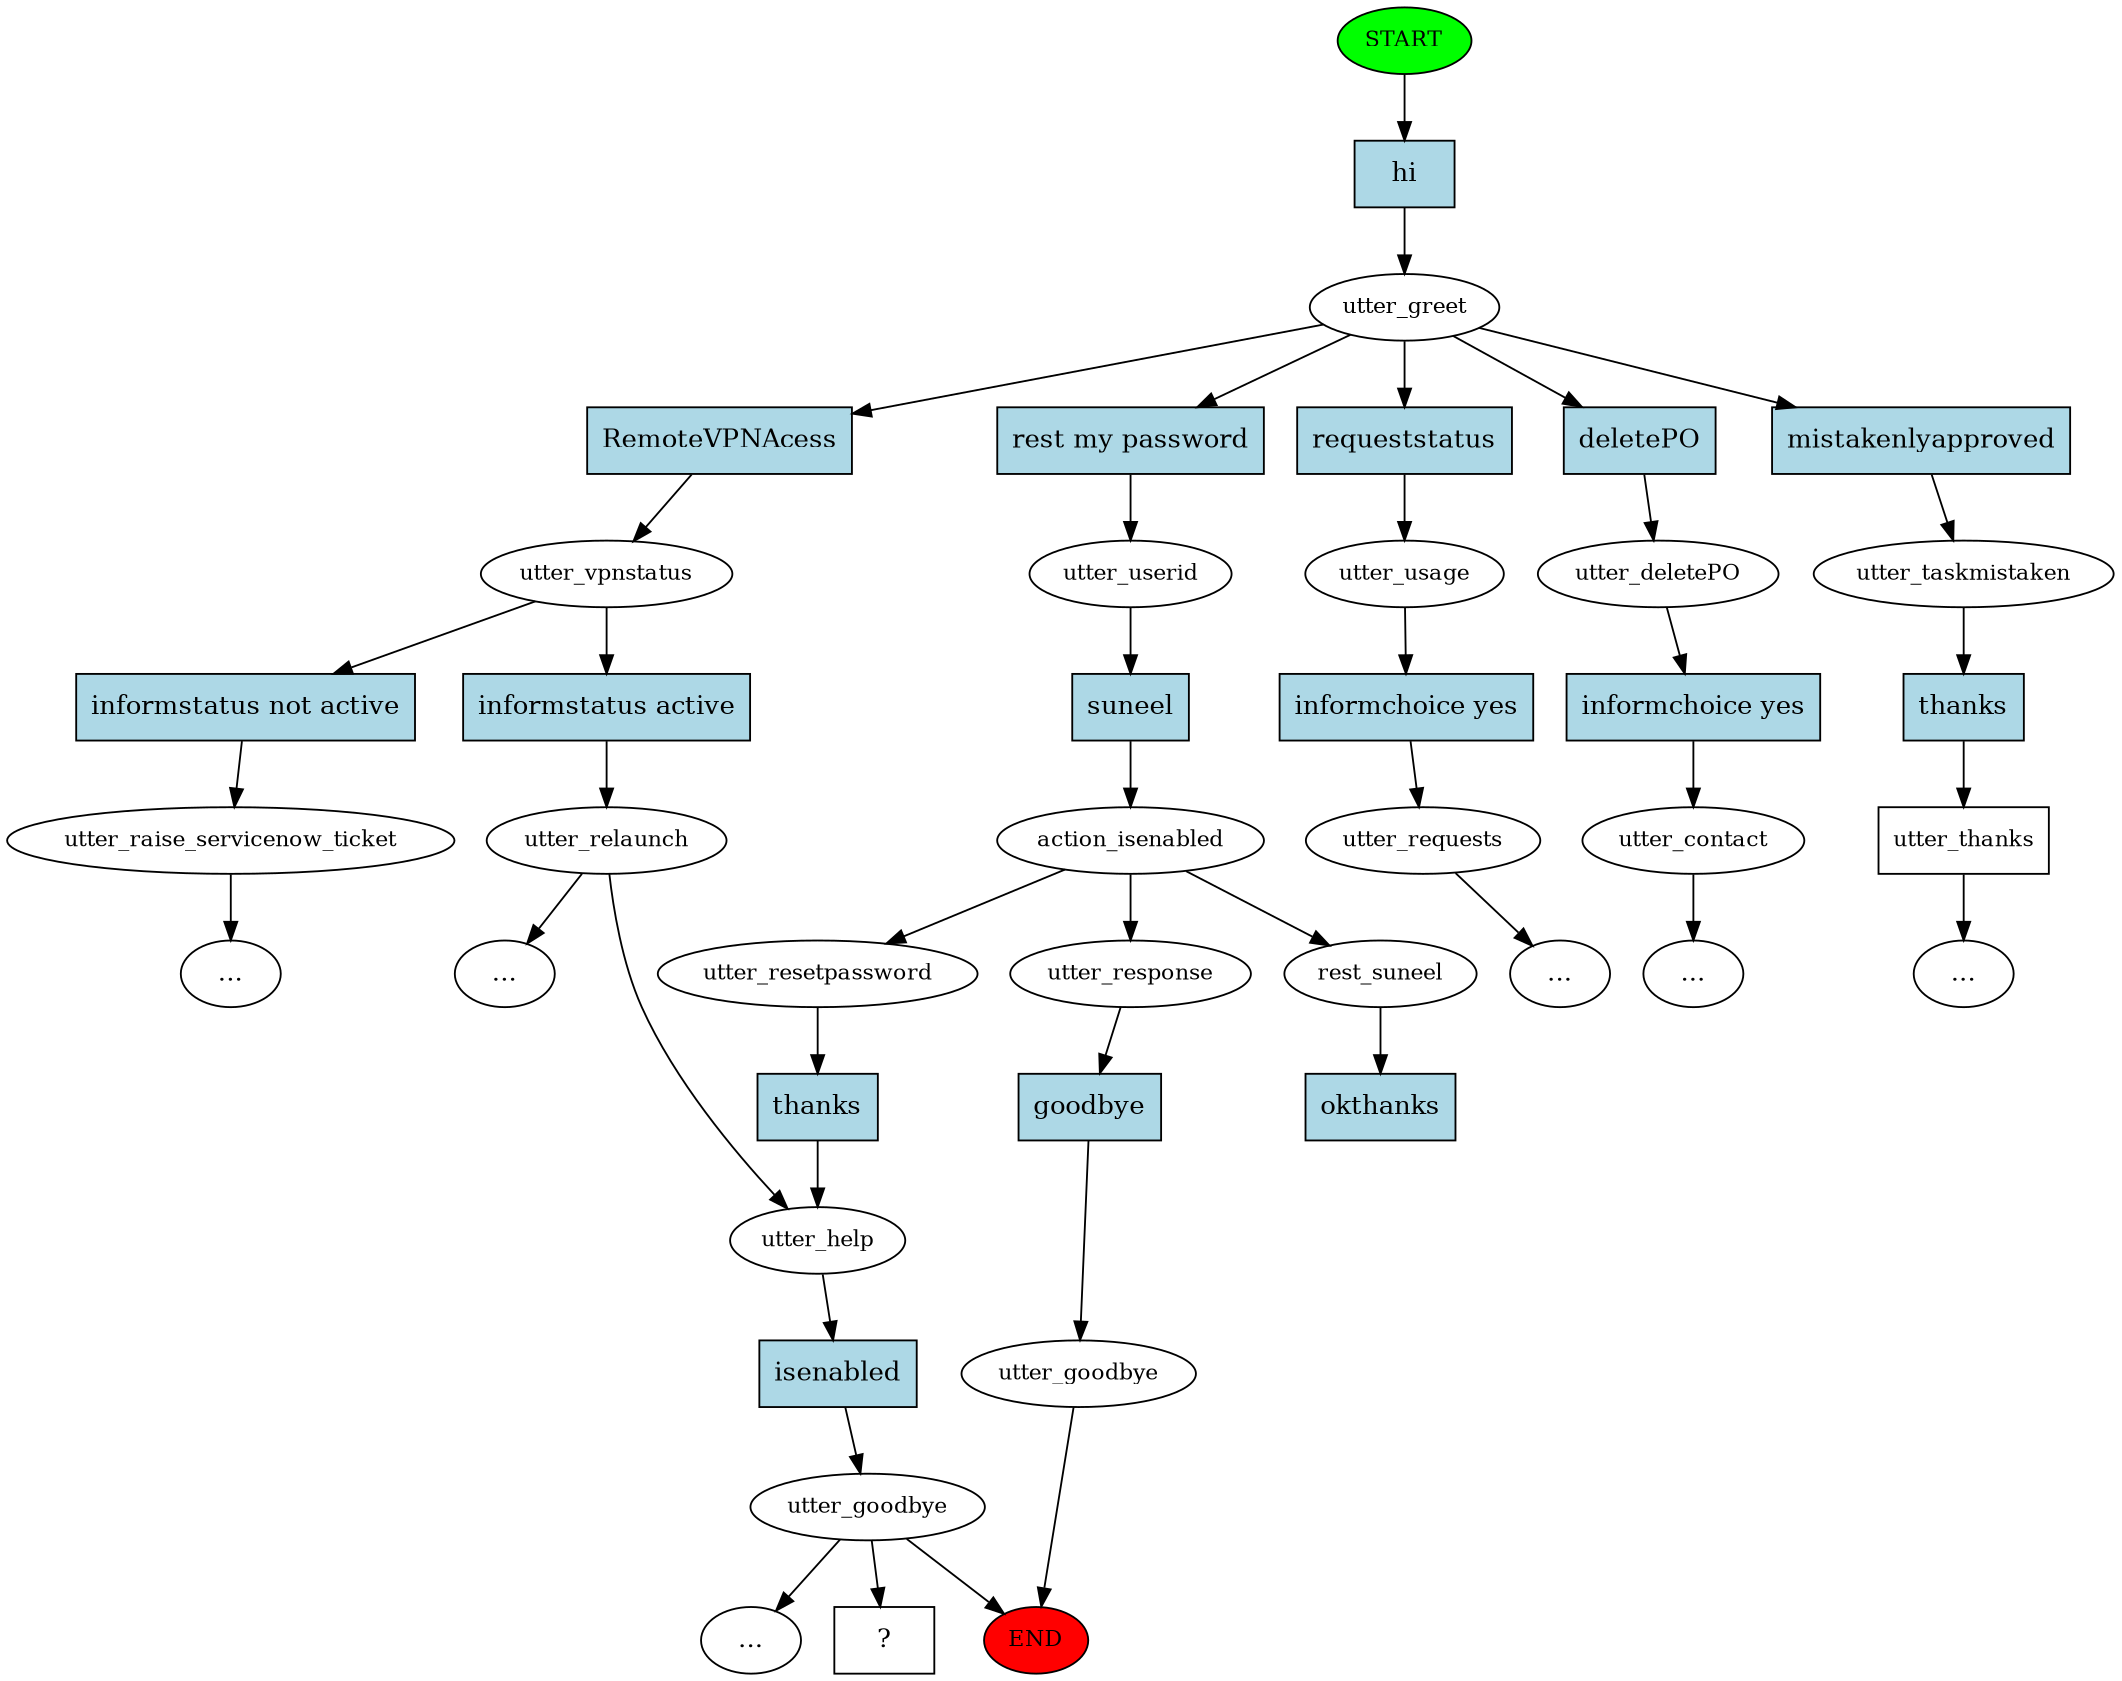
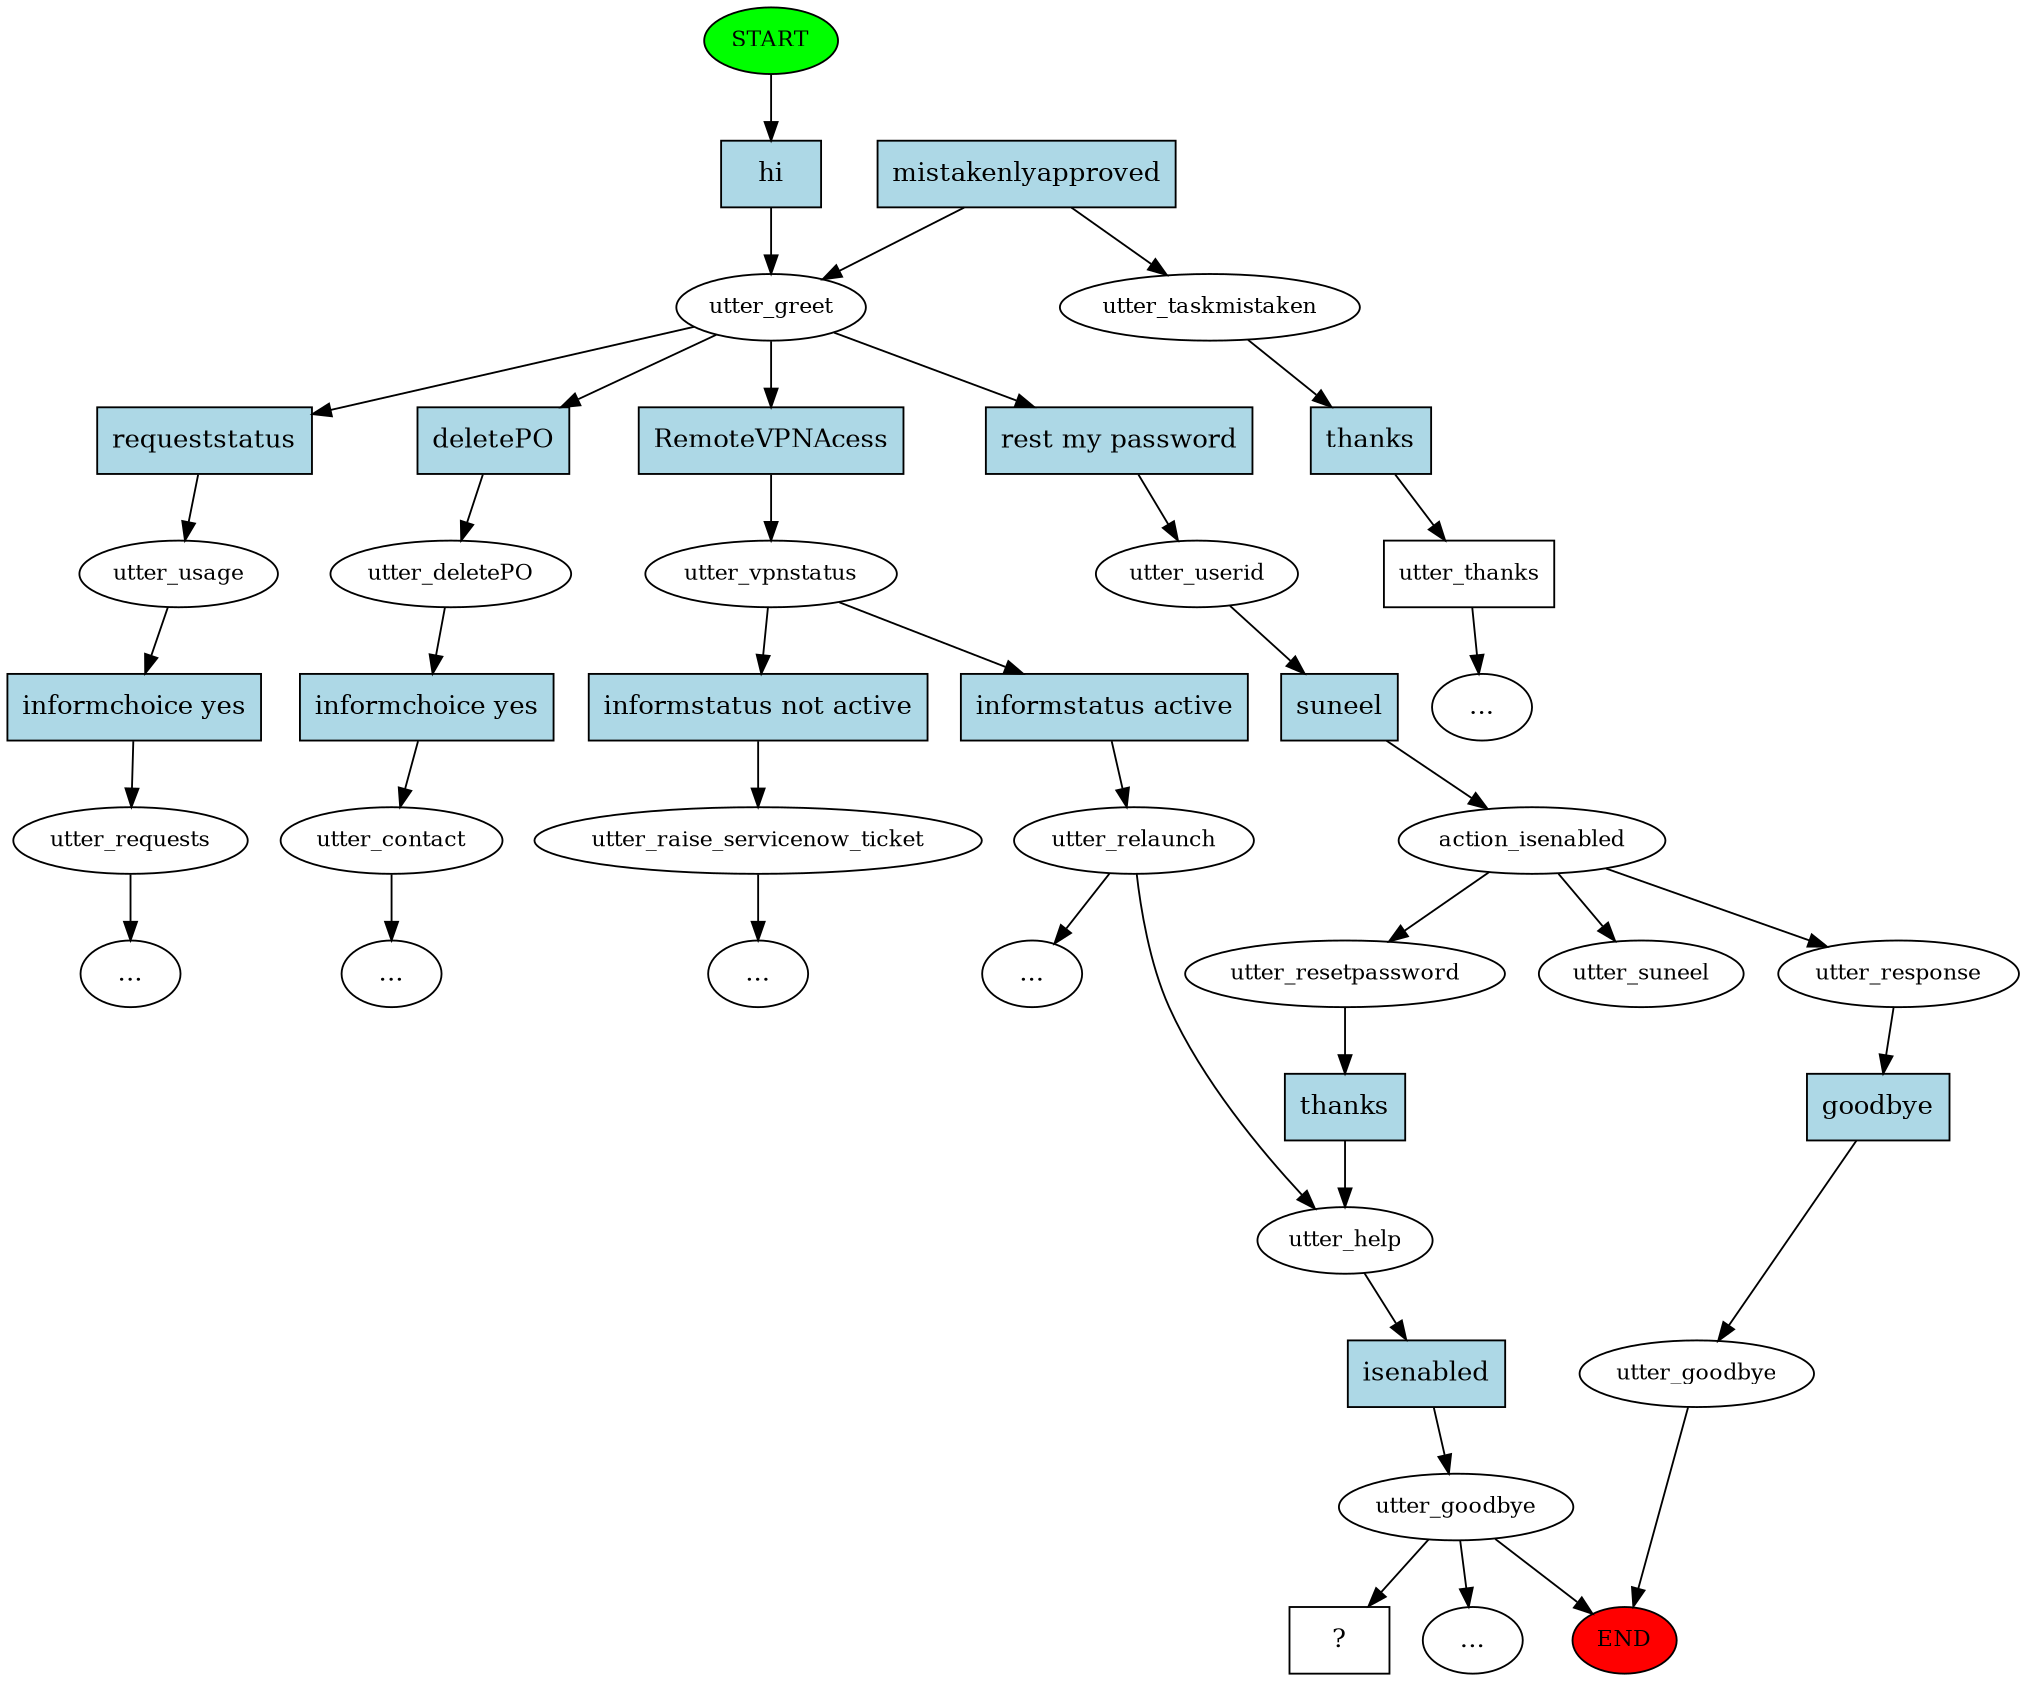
edge "utter_greet" -> "mistakenlyapproved": reversed
node "rest_suneel": label "rest_suneel" -> "utter_suneel"
node "okthanks": removed
